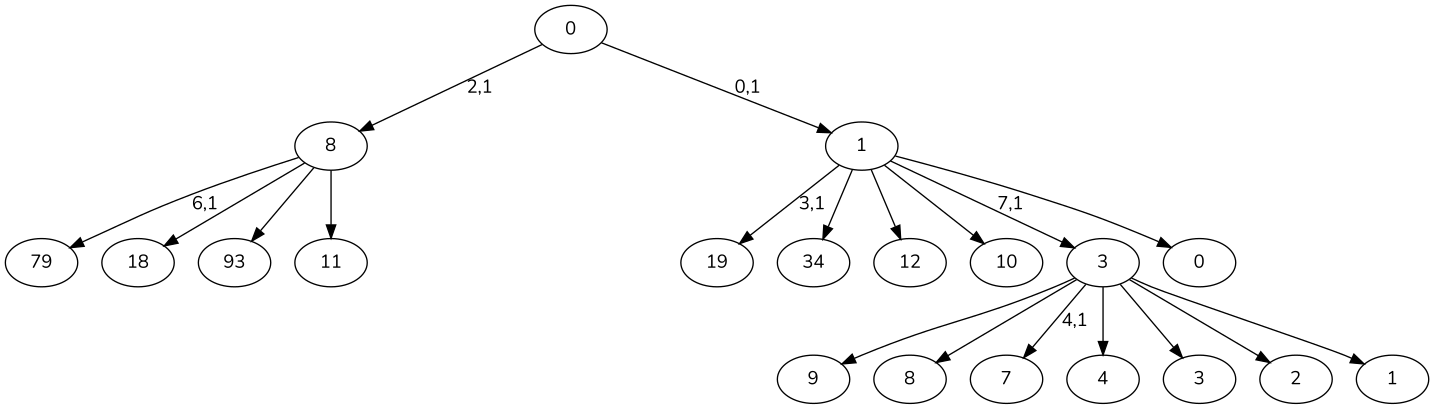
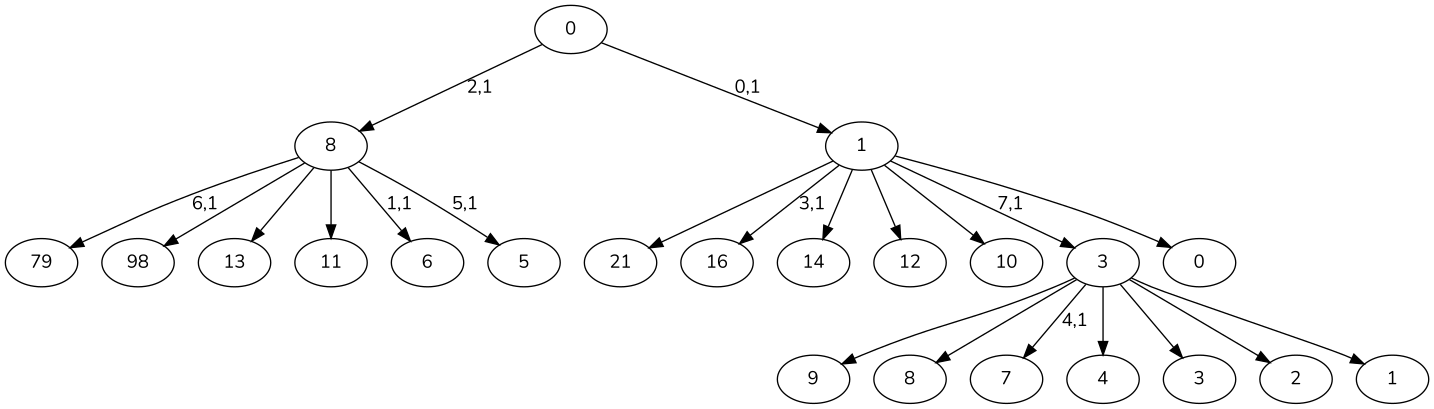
node "18": label "18" -> "98"
node "93": label "93" -> "13"
node "6": added
node "5": added
node "21": added
node "19": label "19" -> "16"
node "34": label "34" -> "14"
